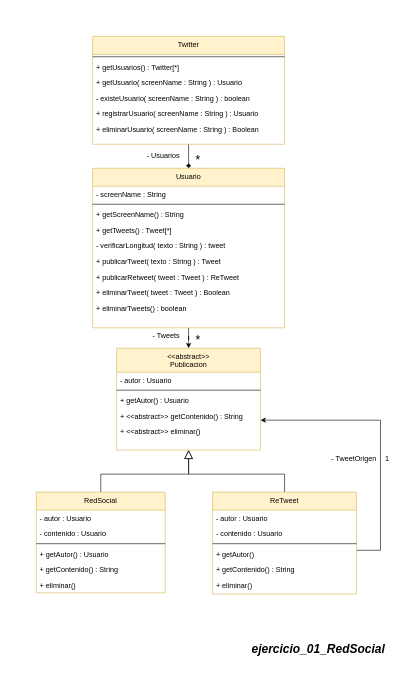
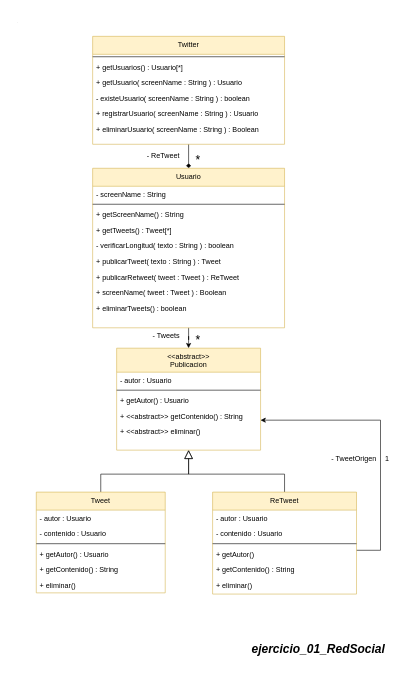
node "+ getUsuarios() : Twitter[*]": label "+ getUsuarios() : Twitter[*]" -> "+ getUsuarios() : Usuario[*]"
node "- Usuarios": label "- Usuarios" -> "- ReTweet"
node "- verificarLongitud( texto : String ) : tweet": label "- verificarLongitud( texto : String ) : tweet" -> "- verificarLongitud( texto : String ) : boolean"
node "+ eliminarTweet( tweet : Tweet ) : Boolean": label "+ eliminarTweet( tweet : Tweet ) : Boolean" -> "+ screenName( tweet : Tweet ) : Boolean"
node "RedSocial": label "RedSocial" -> "Tweet"
